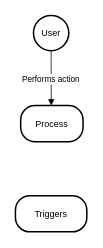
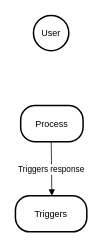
edge "User" -> "Process": removed, label "Performs action"
edge "Process" -> "Triggers": added, label "Triggers response"
